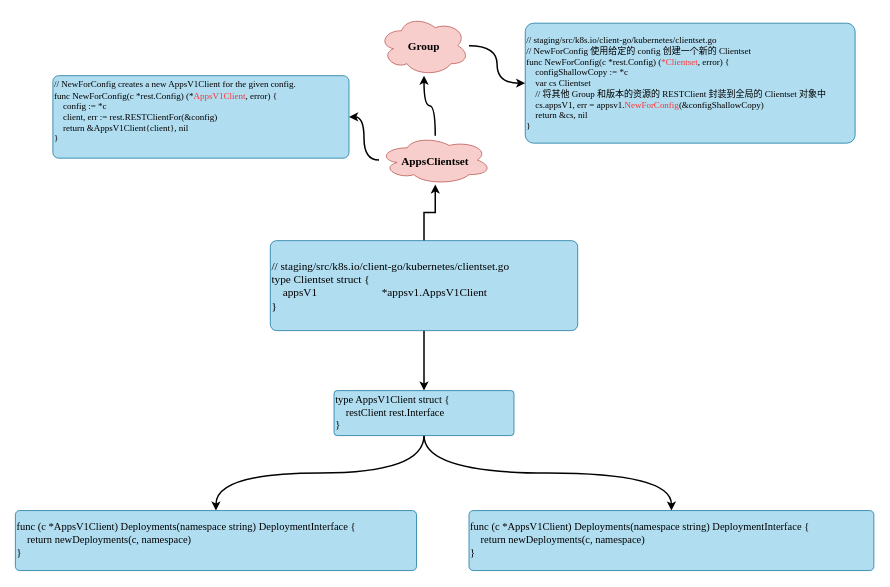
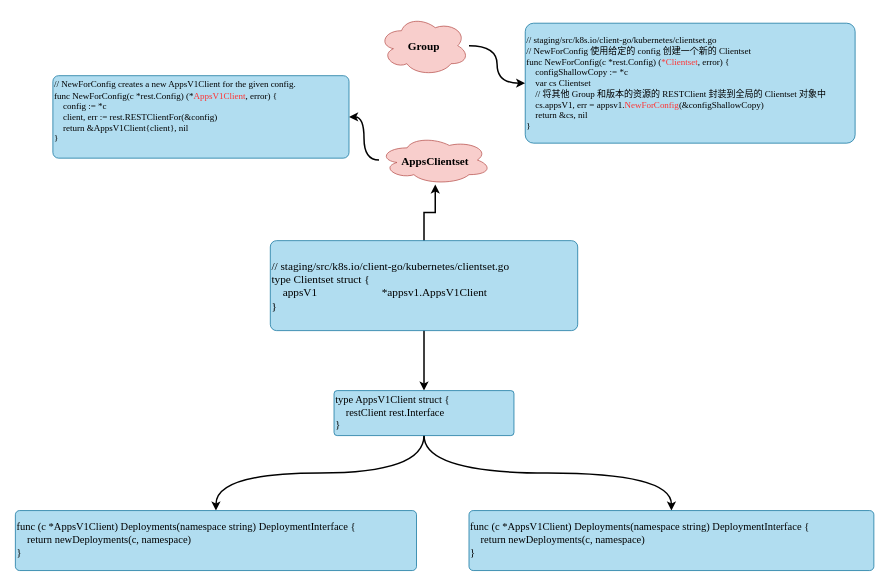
edge "AppsClientset" -> "Group": removed
